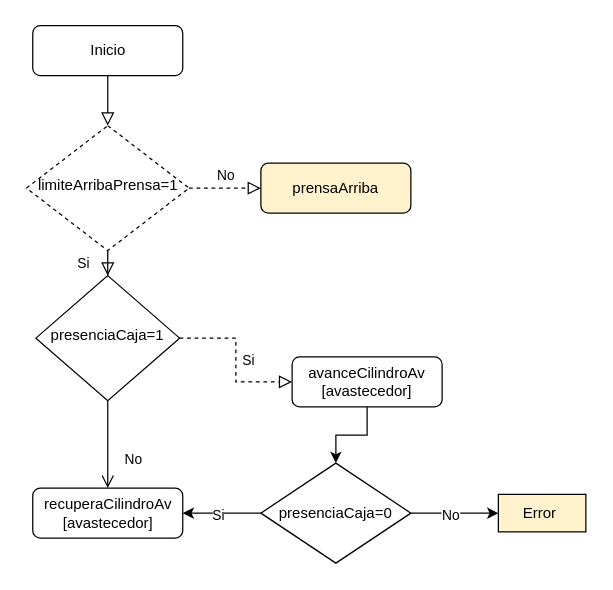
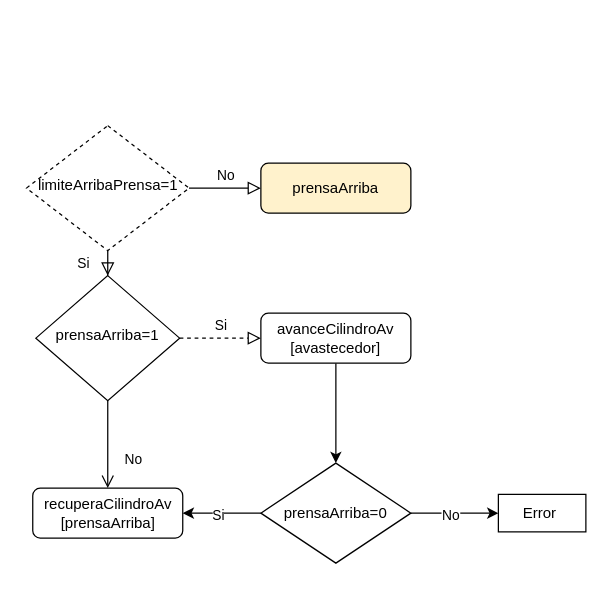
node "Inicio": removed
edge "Inicio" -> "limiteArribaPrensa=1": removed
edge "limiteArribaPrensa=1" -> "prensaArriba": style dashed -> solid
node "presenciaCaja=1": label "presenciaCaja=1" -> "prensaArriba=1"
node "avanceCilindroAv [avastecedor]": moved (367, 382) -> (336, 338)
node "recuperaCilindroAv [avastecedor]": label "recuperaCilindroAv [avastecedor]" -> "recuperaCilindroAv [prensaArriba]"
node "presenciaCaja=0": label "presenciaCaja=0" -> "prensaArriba=0"
node "Error": fillcolor #fff2cc -> #ffffff
